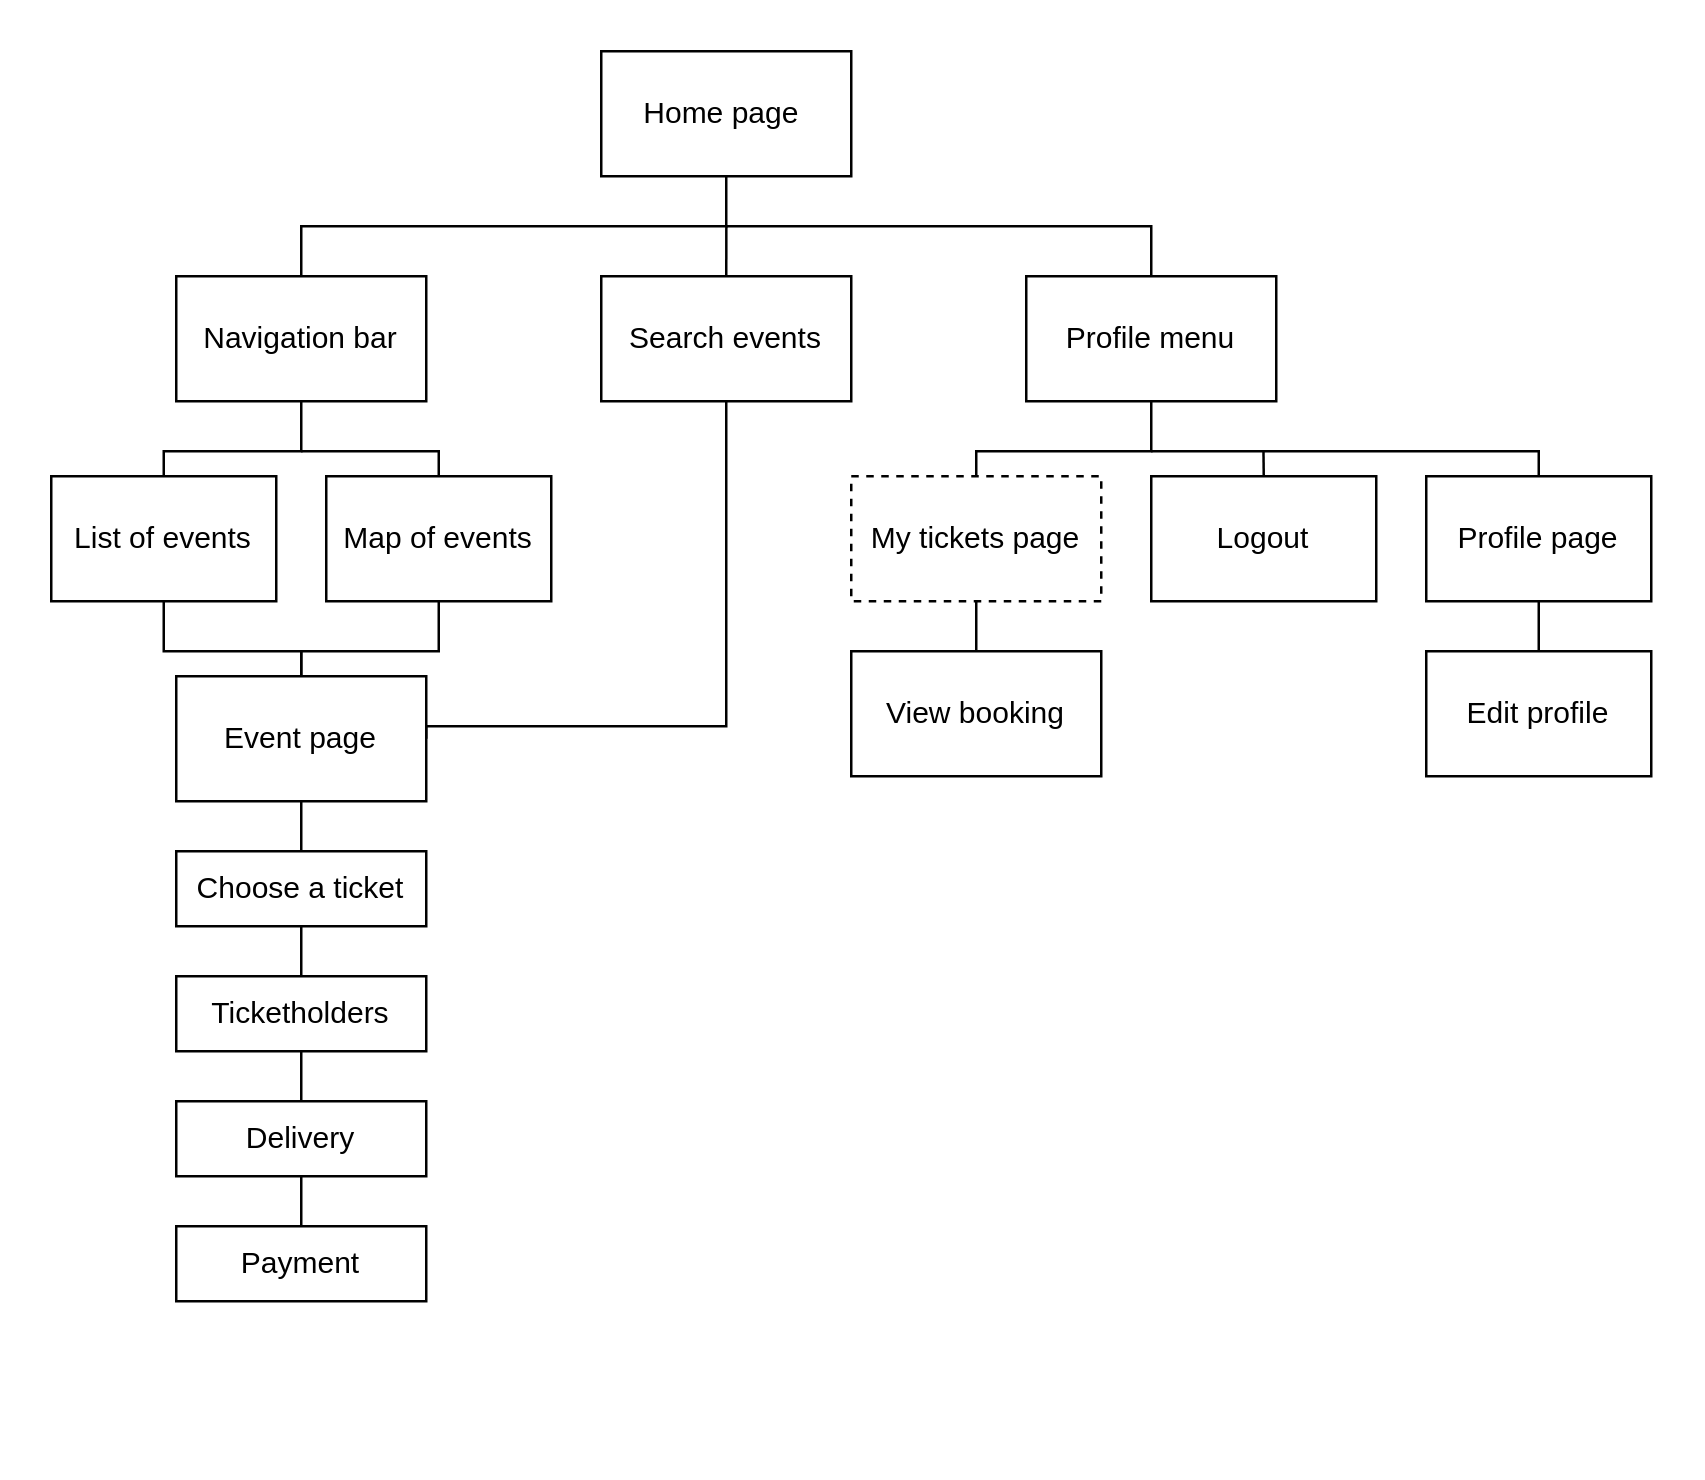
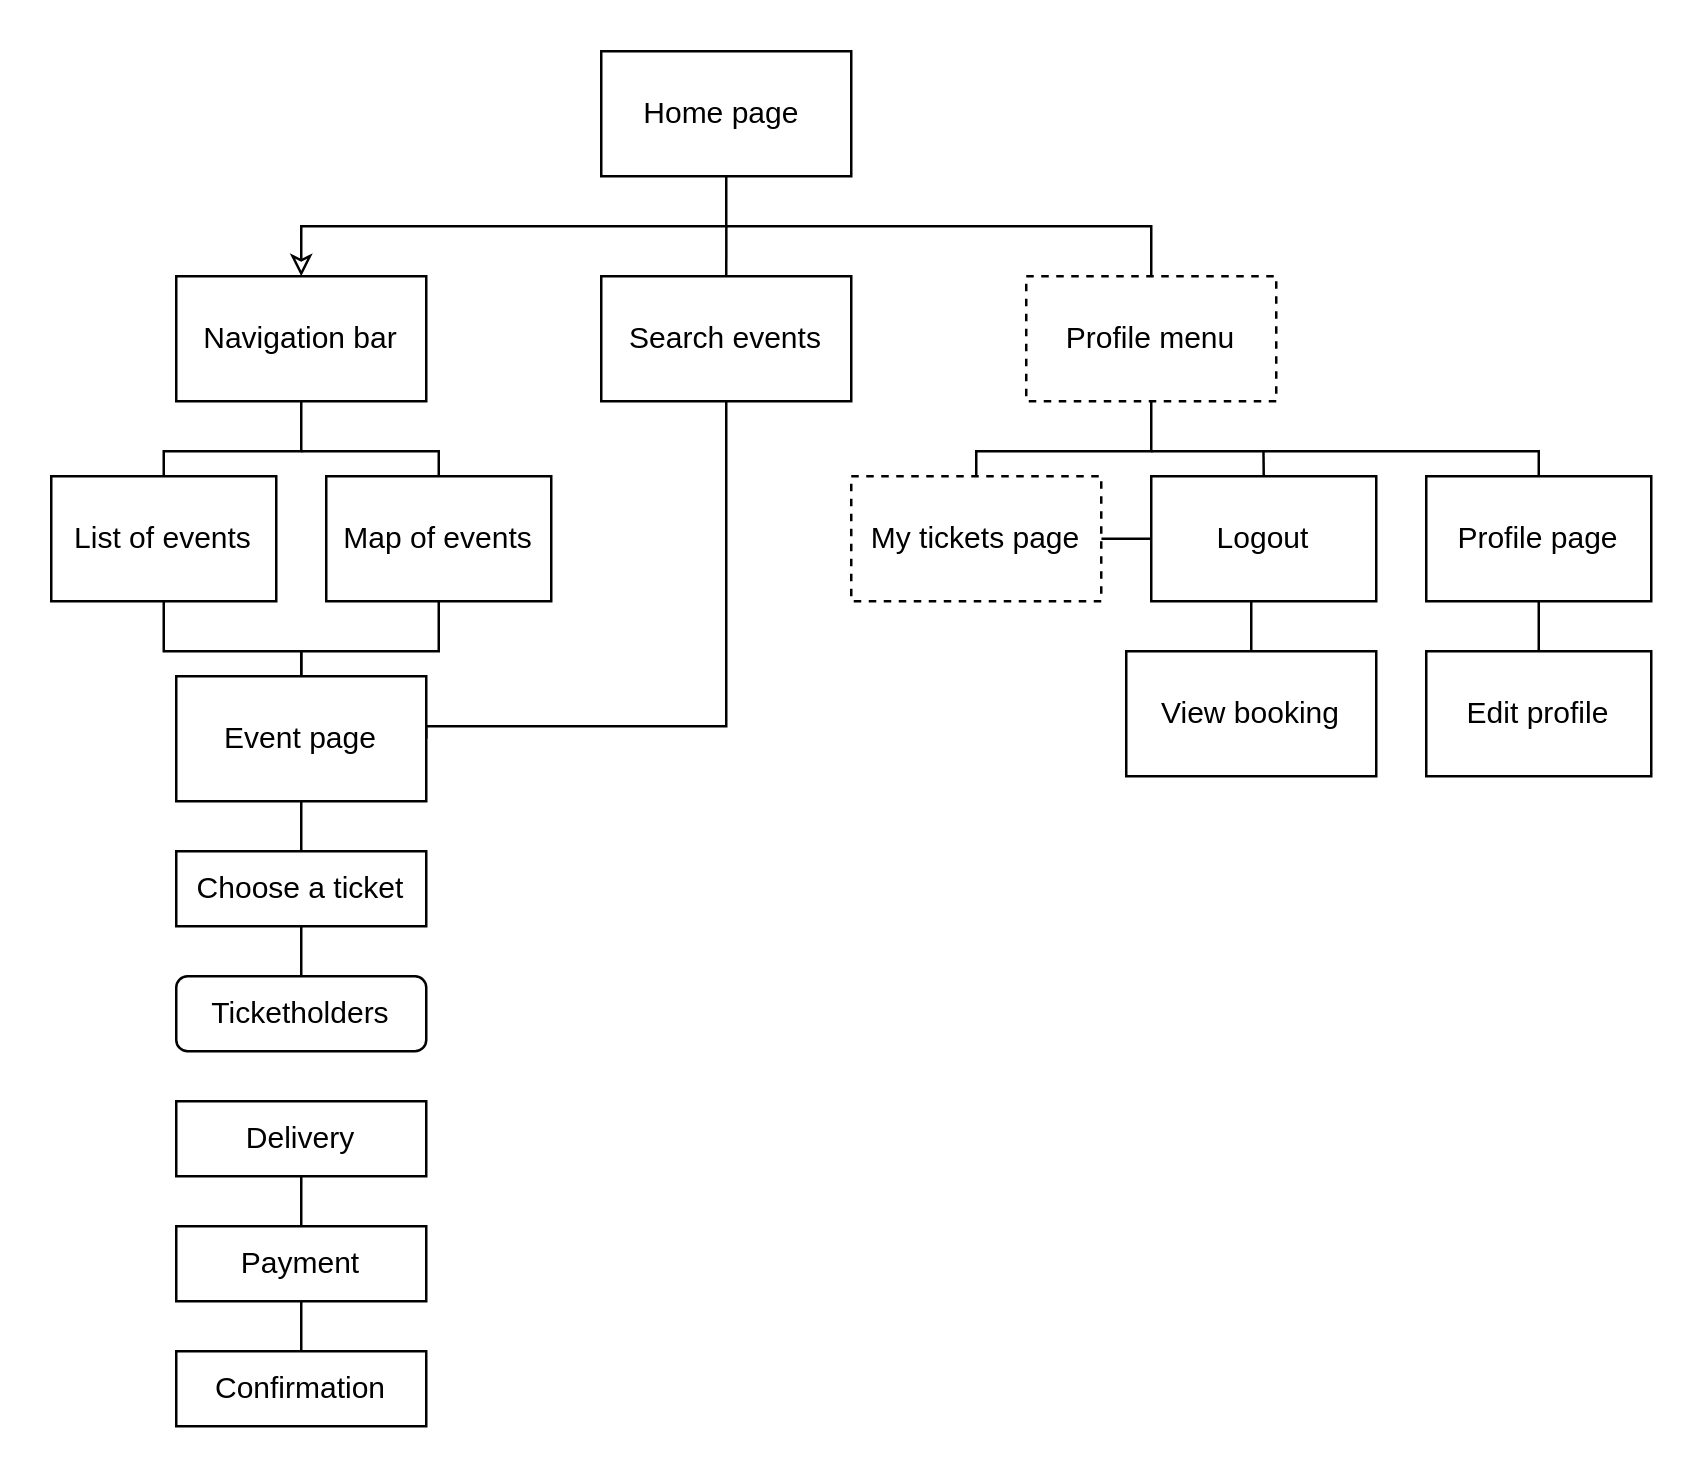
edge "Home page" -- "Navigation bar": arrowhead none -> classic
node "Profile menu": style solid -> dashed
node "View booking": moved (976, 714) -> (1251, 714)
node "Ticketholders": shape rectangle -> rounded rectangle
edge "Ticketholders" -- "Delivery": removed
edge "Payment" -- "Confirmation": added
node "Confirmation": added
